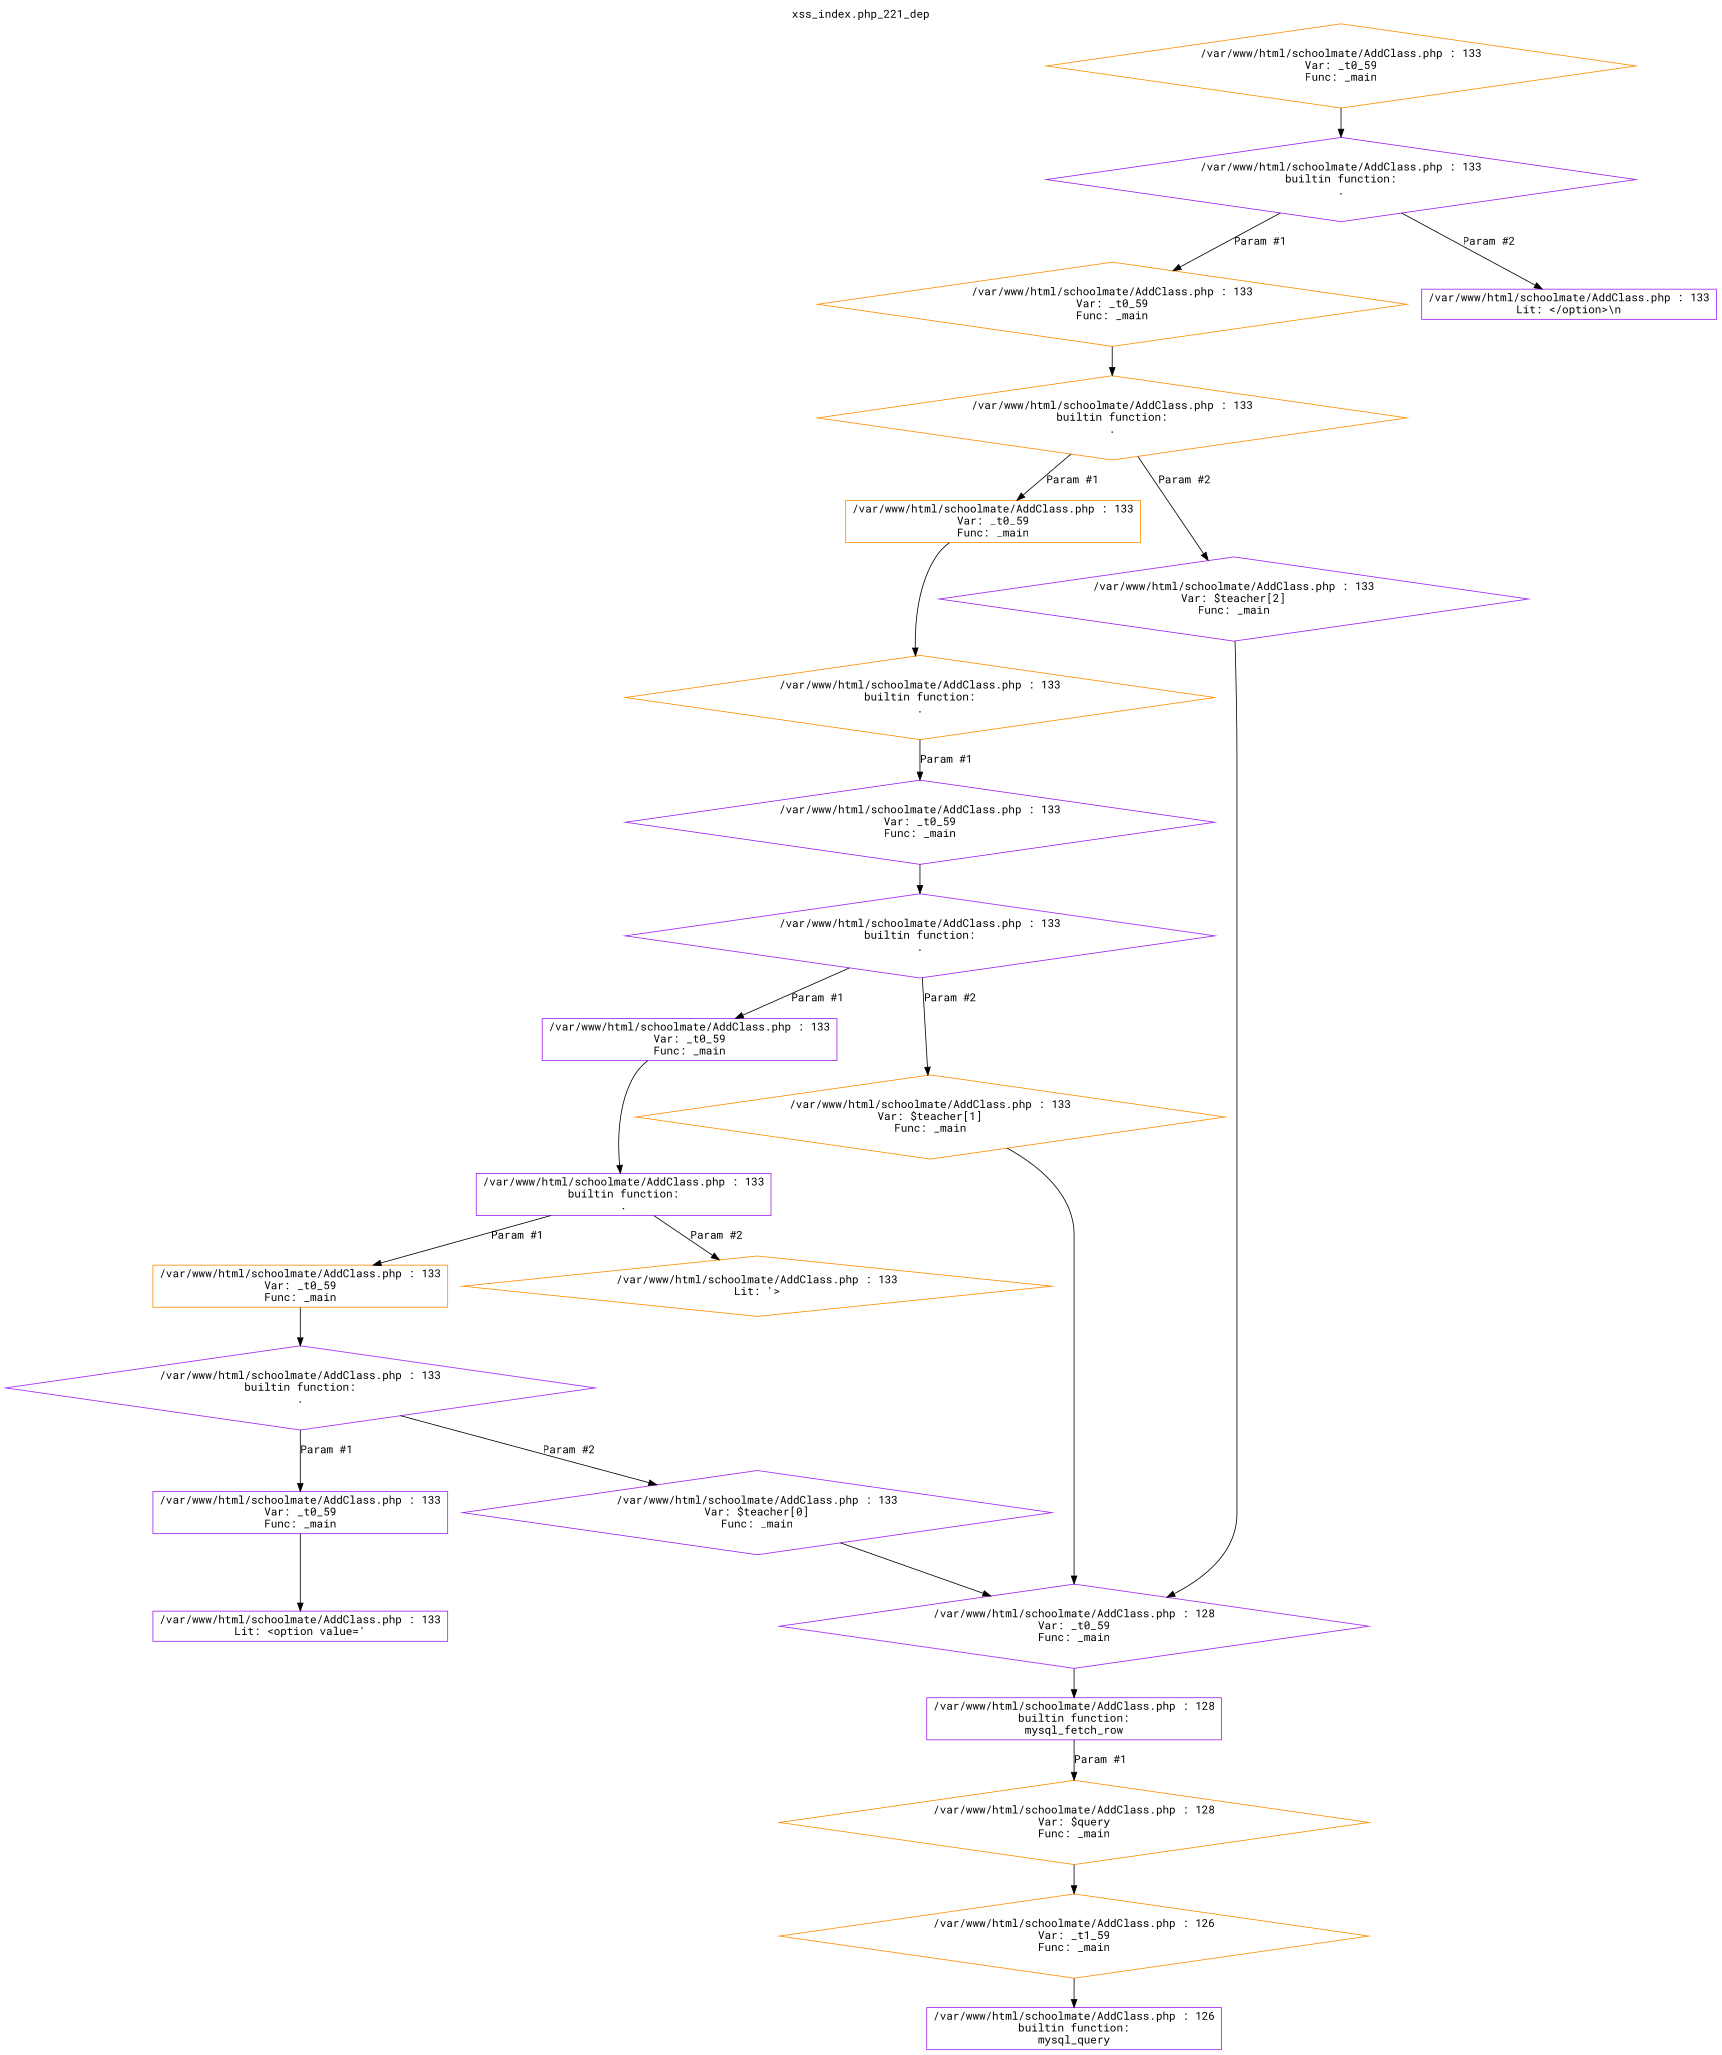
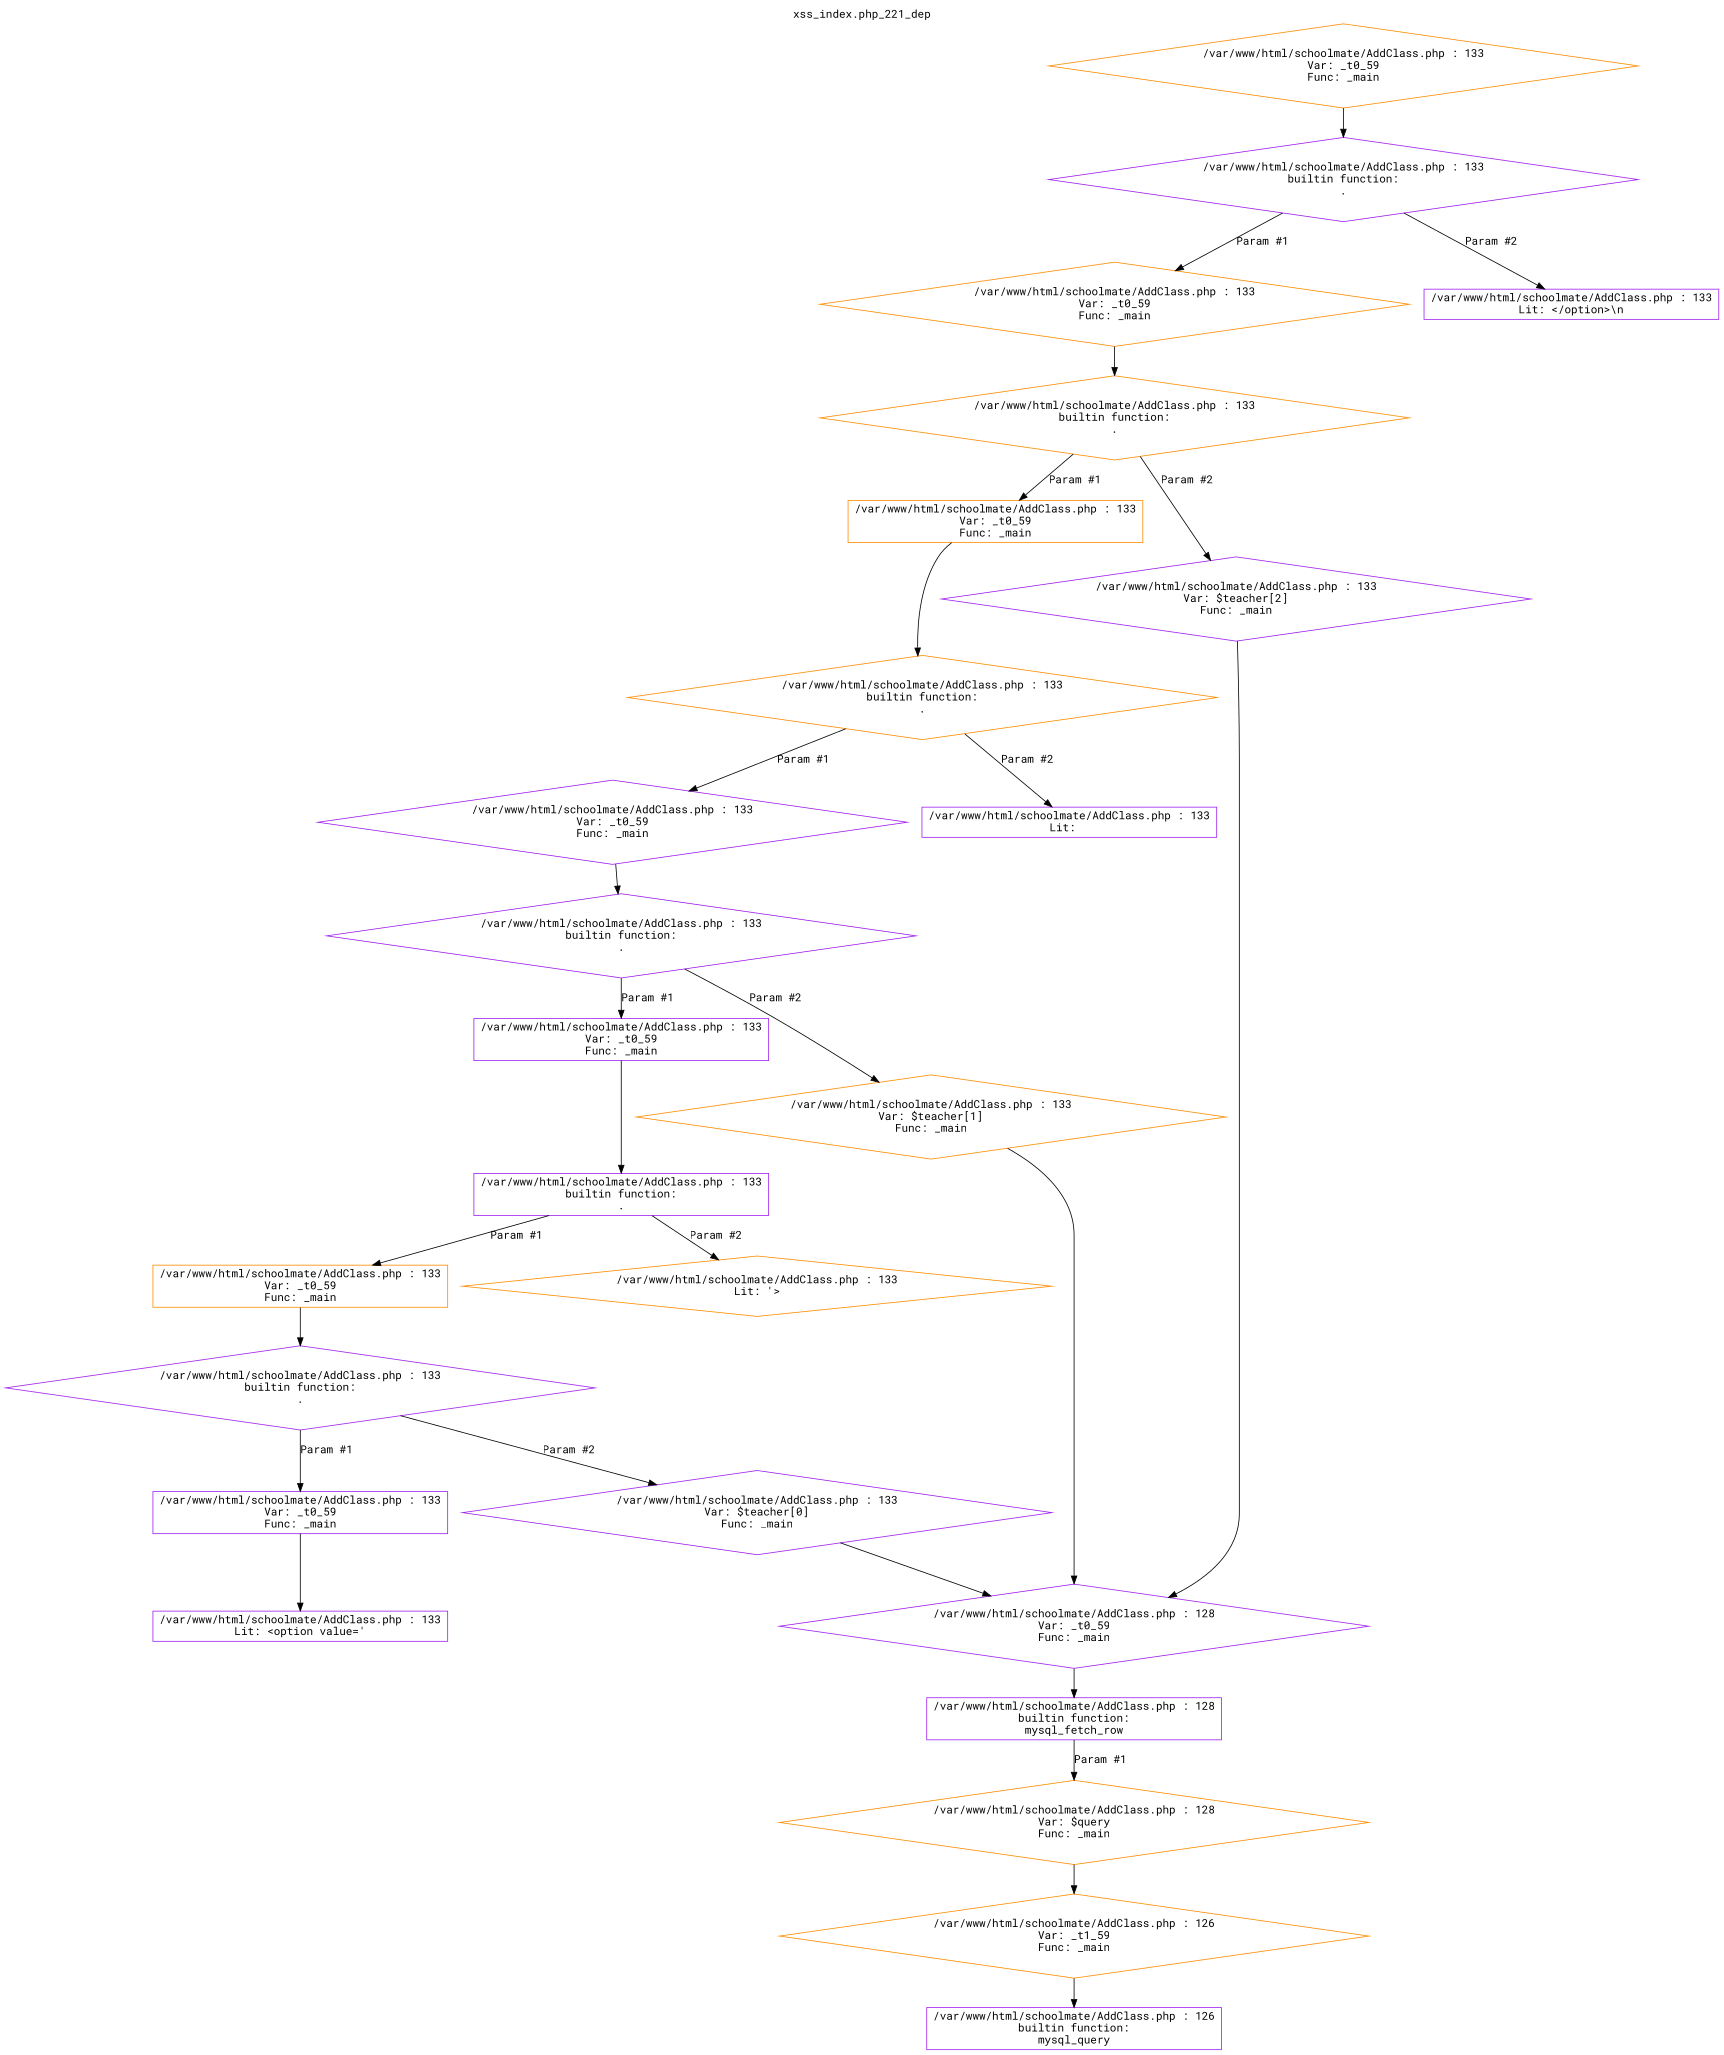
node "/var/www/html/schoolmate/AddClass.php : 133 Lit:": added
